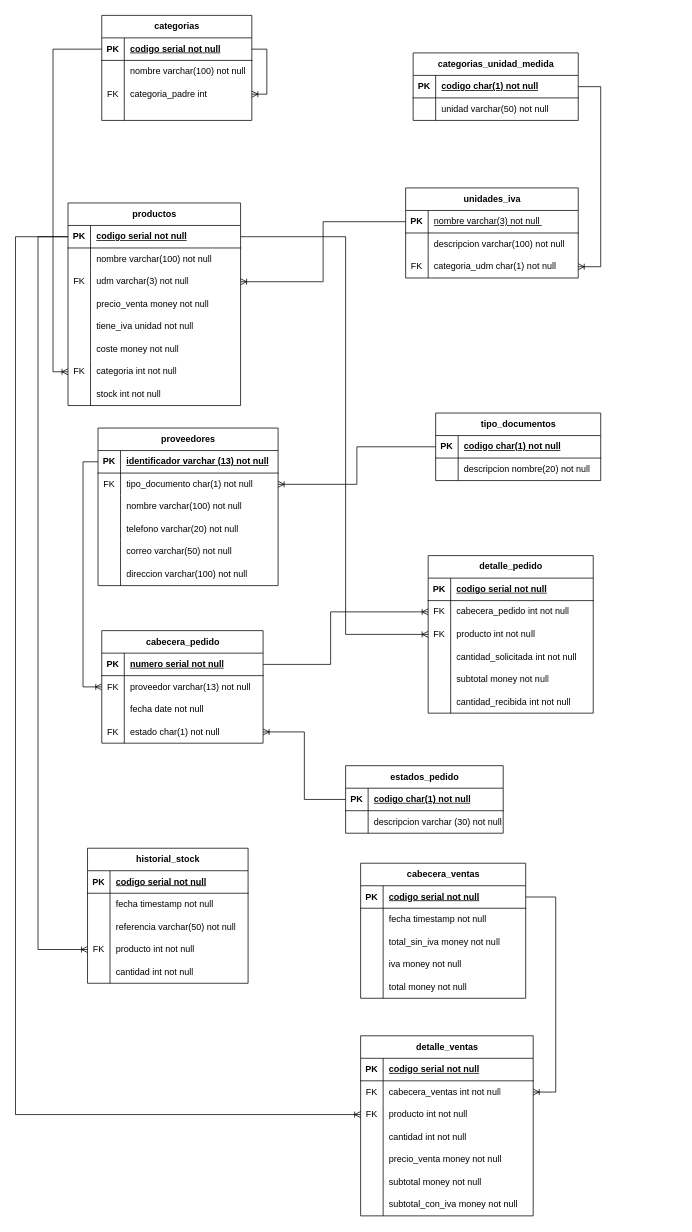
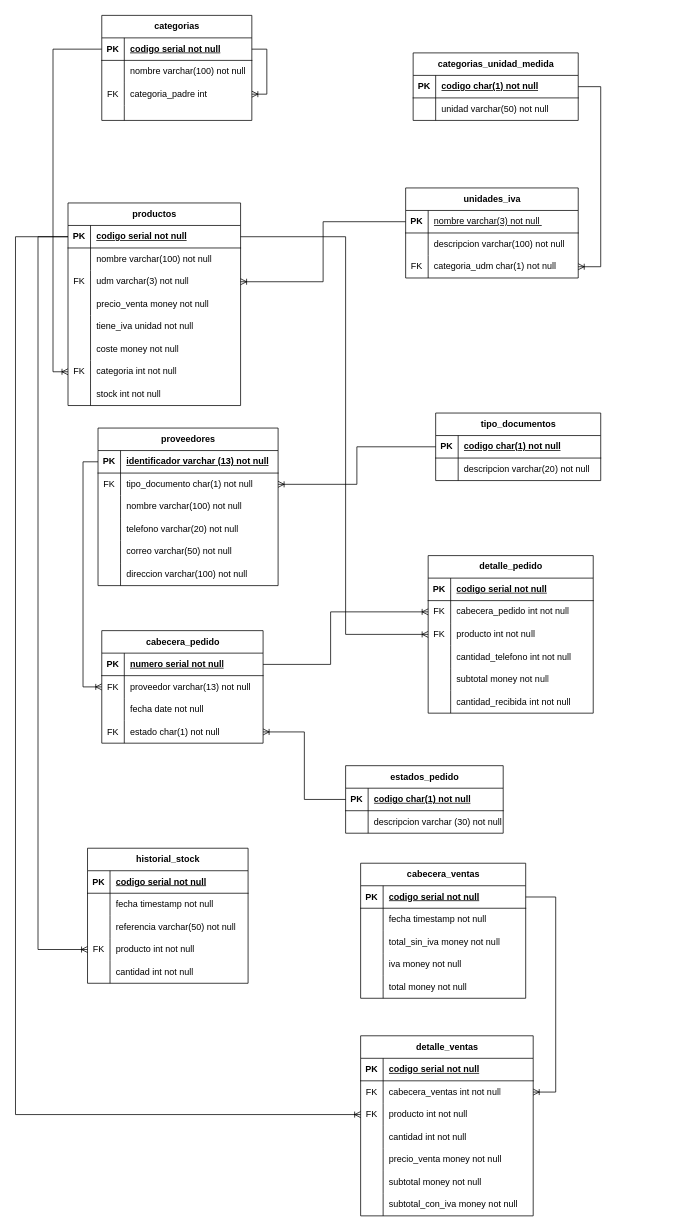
node "descripcion nombre(20) not null": label "descripcion nombre(20) not null" -> "descripcion varchar(20) not null"
node "cantidad_solicitada int not null": label "cantidad_solicitada int not null" -> "cantidad_telefono int not null"
